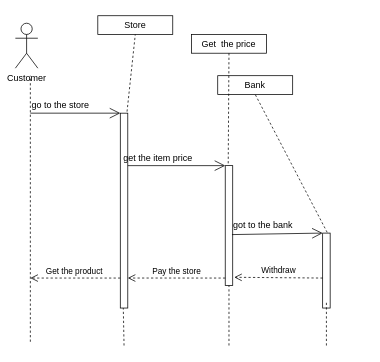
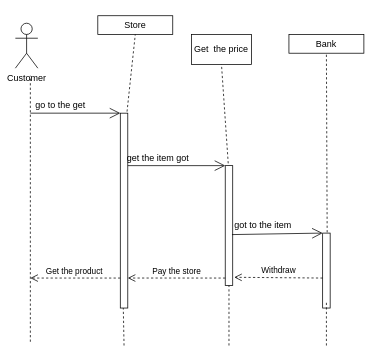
node "Get the price": size 75x19 -> 60x30
node "Bank": moved (255, 85) -> (327, 44)
node "go to the store": label "go to the store" -> "go to the get"
node "get the item price": label "get the item price" -> "get the item got"
node "got to the bank": label "got to the bank" -> "got to the item"
